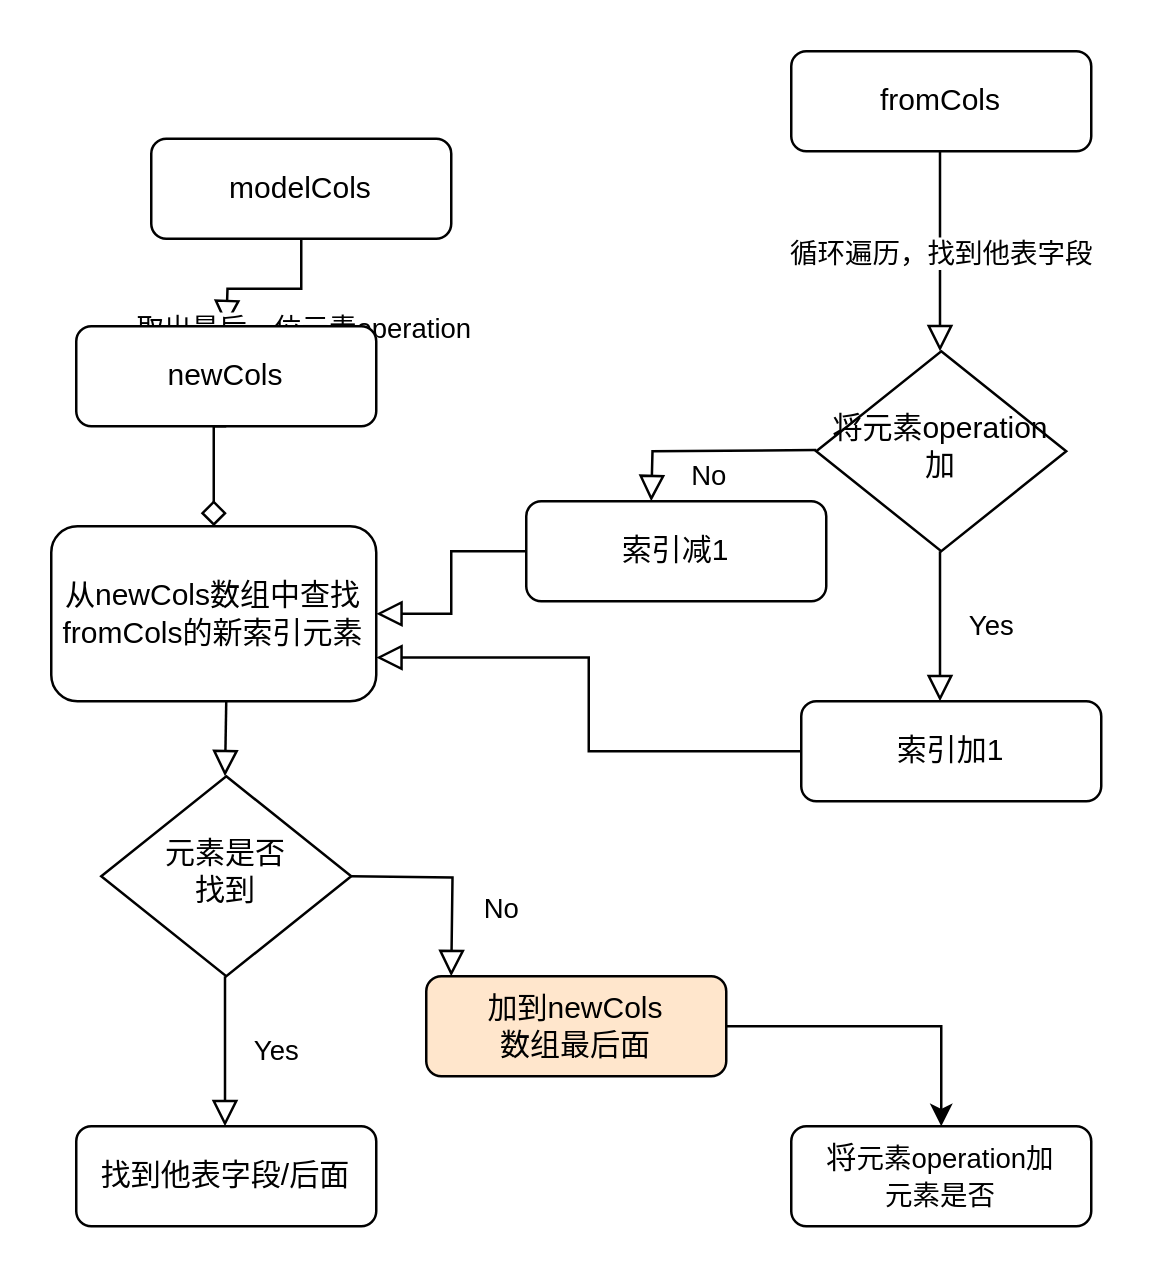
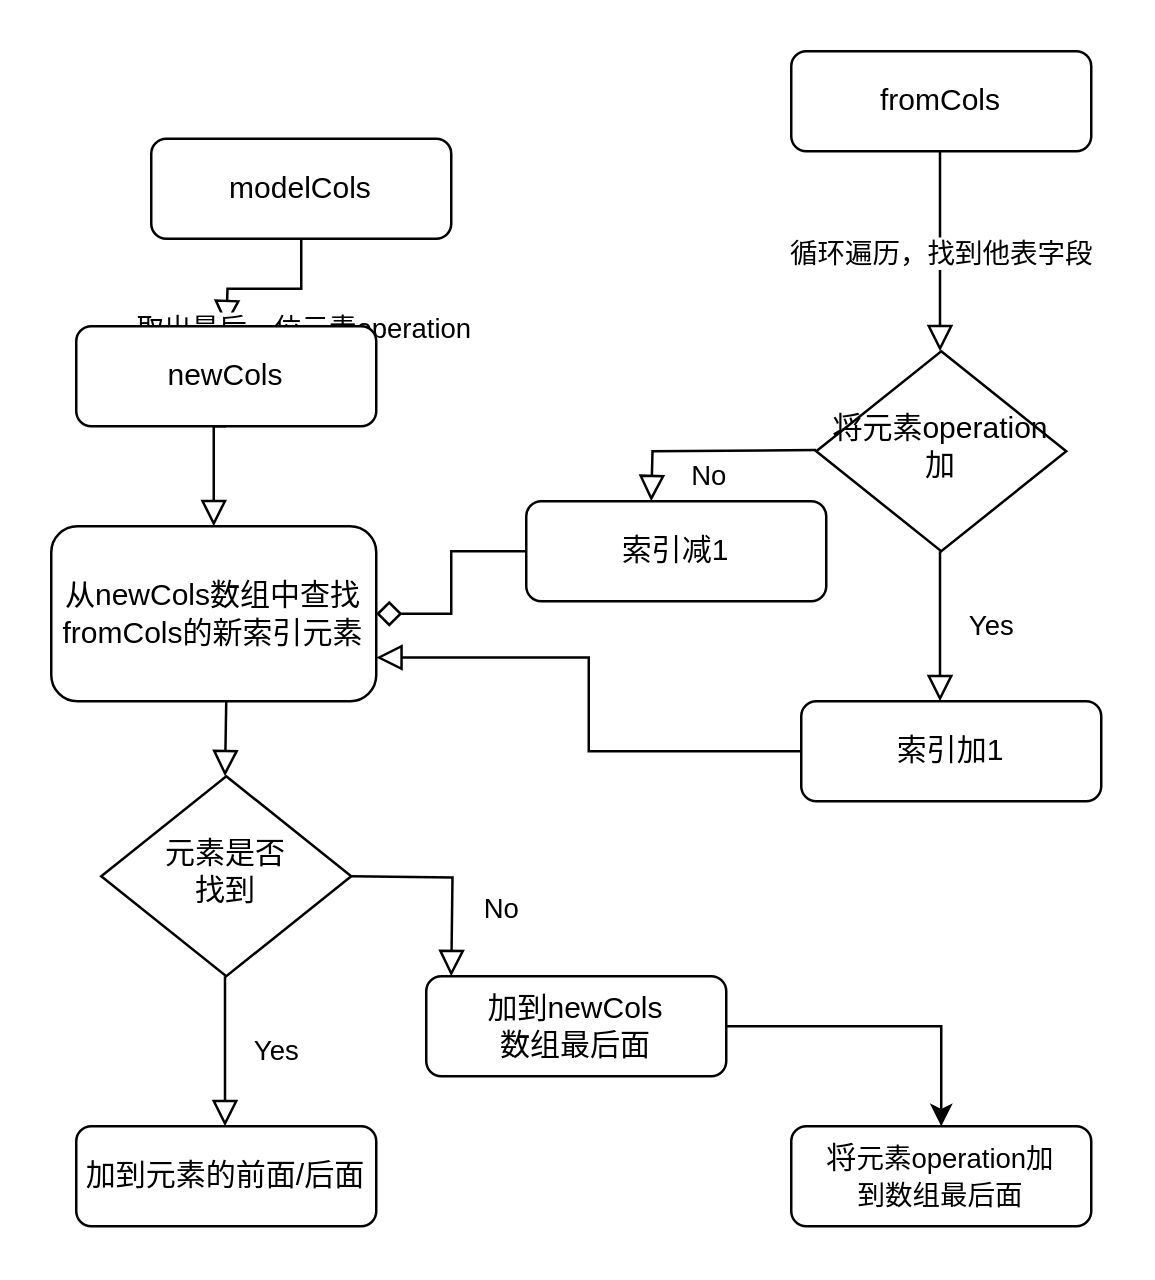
edge "newCols" -> "从newCols数组中查找fromCols的新索引元素": arrowhead diamond -> block
edge "索引减1" -> "从newCols数组中查找fromCols的新索引元素": arrowhead block -> diamond
node "加到newCols 数组最后面": fillcolor #ffe6cc -> #ffffff
node "找到他表字段/后面": label "找到他表字段/后面" -> "加到元素的前面/后面"
node "将元素operation加 元素是否": label "将元素operation加 元素是否" -> "将元素operation加 到数组最后面"
